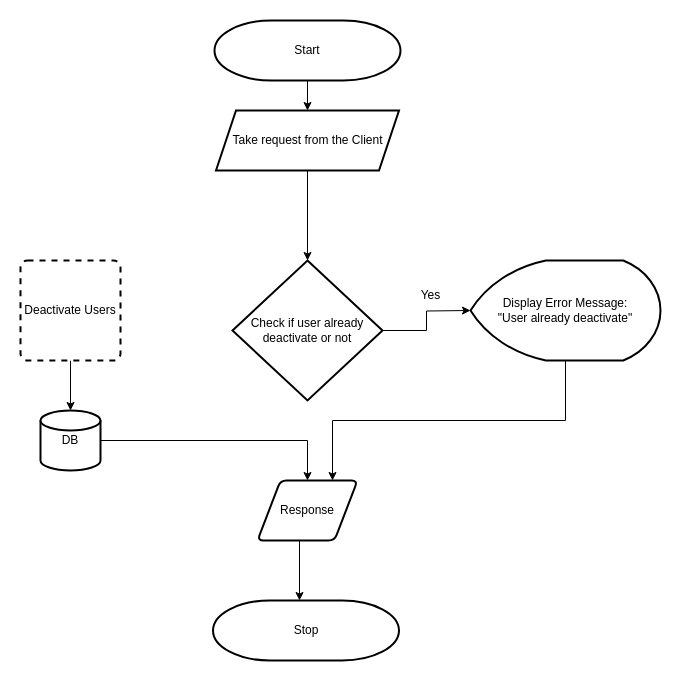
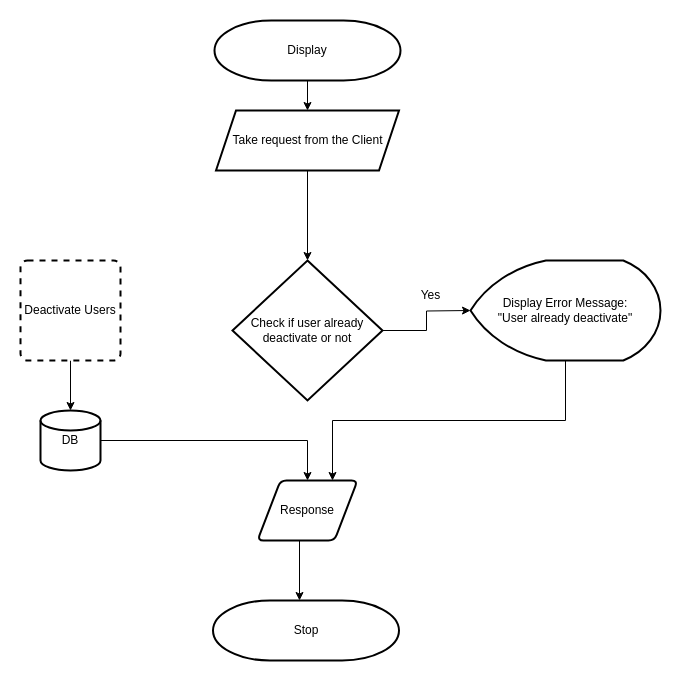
node "Start": label "Start" -> "Display"
